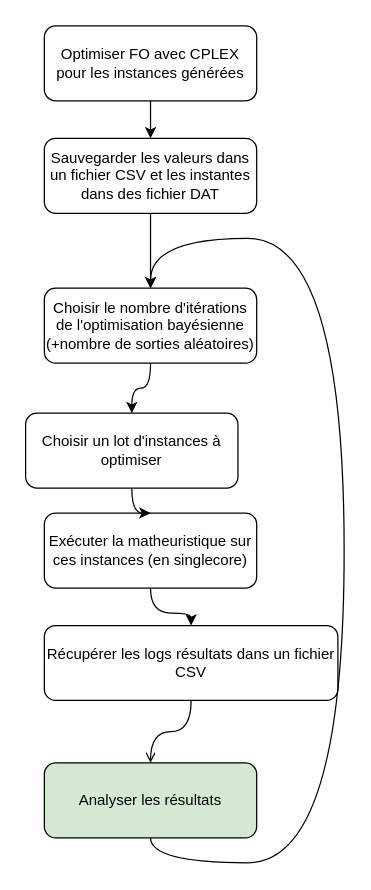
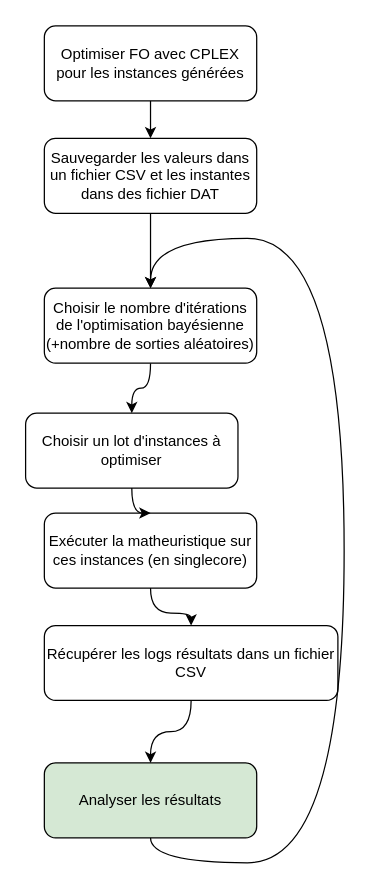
edge "Récupérer les logs résultats dans un fichier CSV" -> "Analyser les résultats": arrowhead open -> classic
